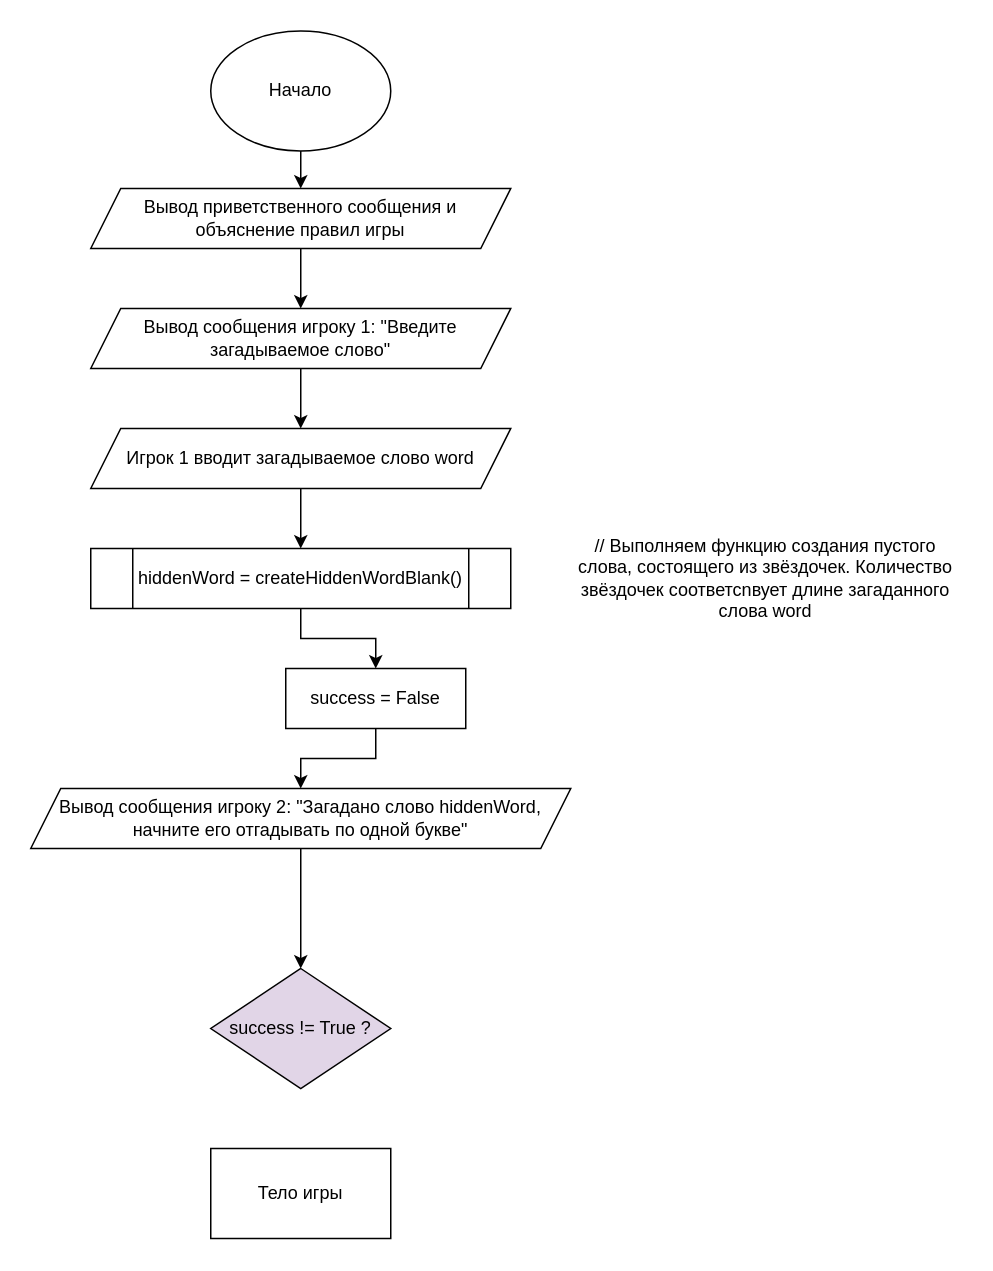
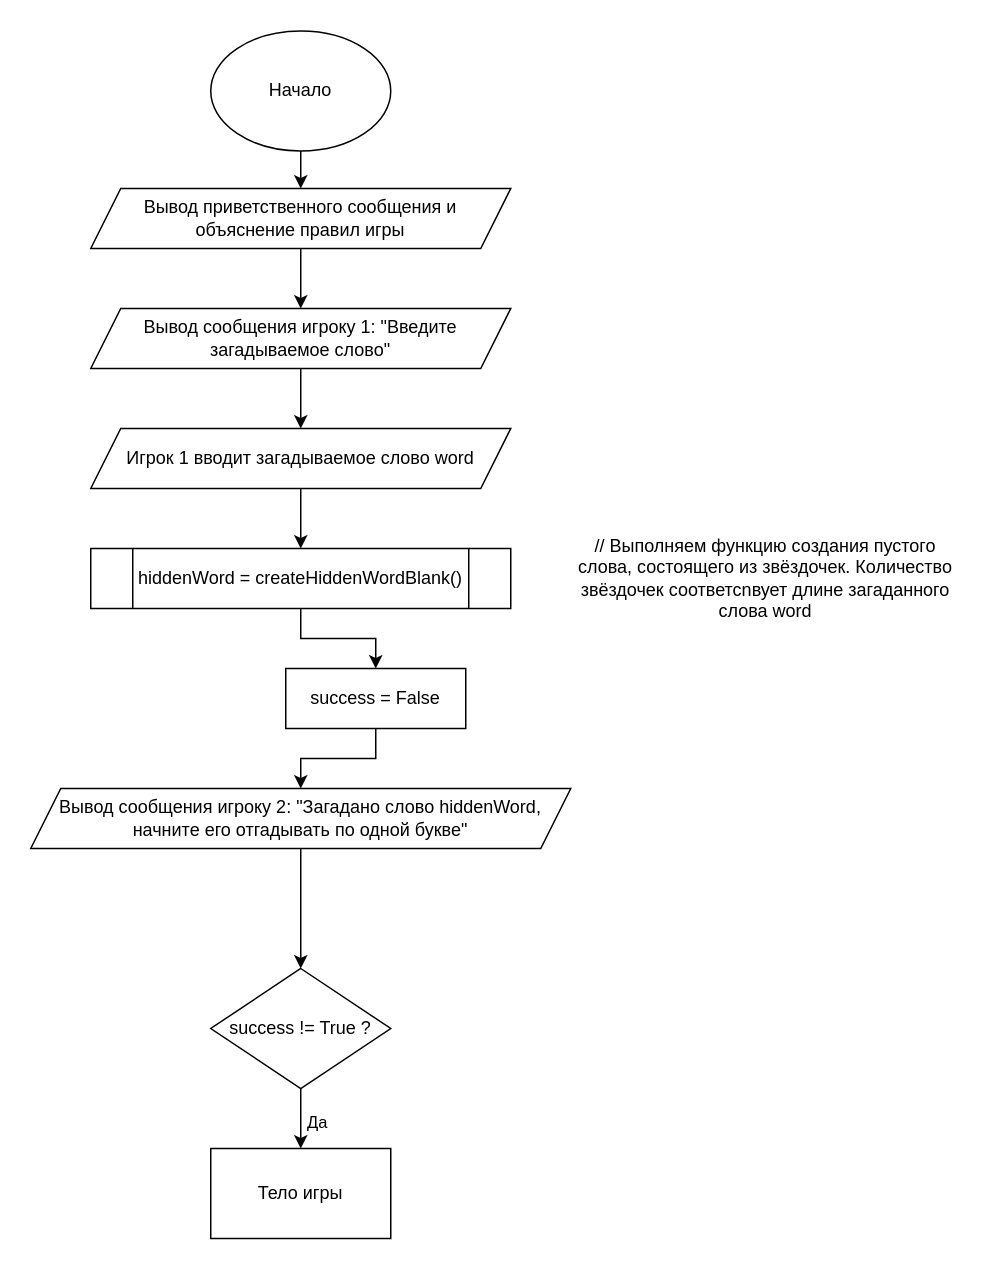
node "success != True ?": fillcolor #e1d5e7 -> #ffffff
edge "success != True ?" -> "Тело игры": added, label "Да"
